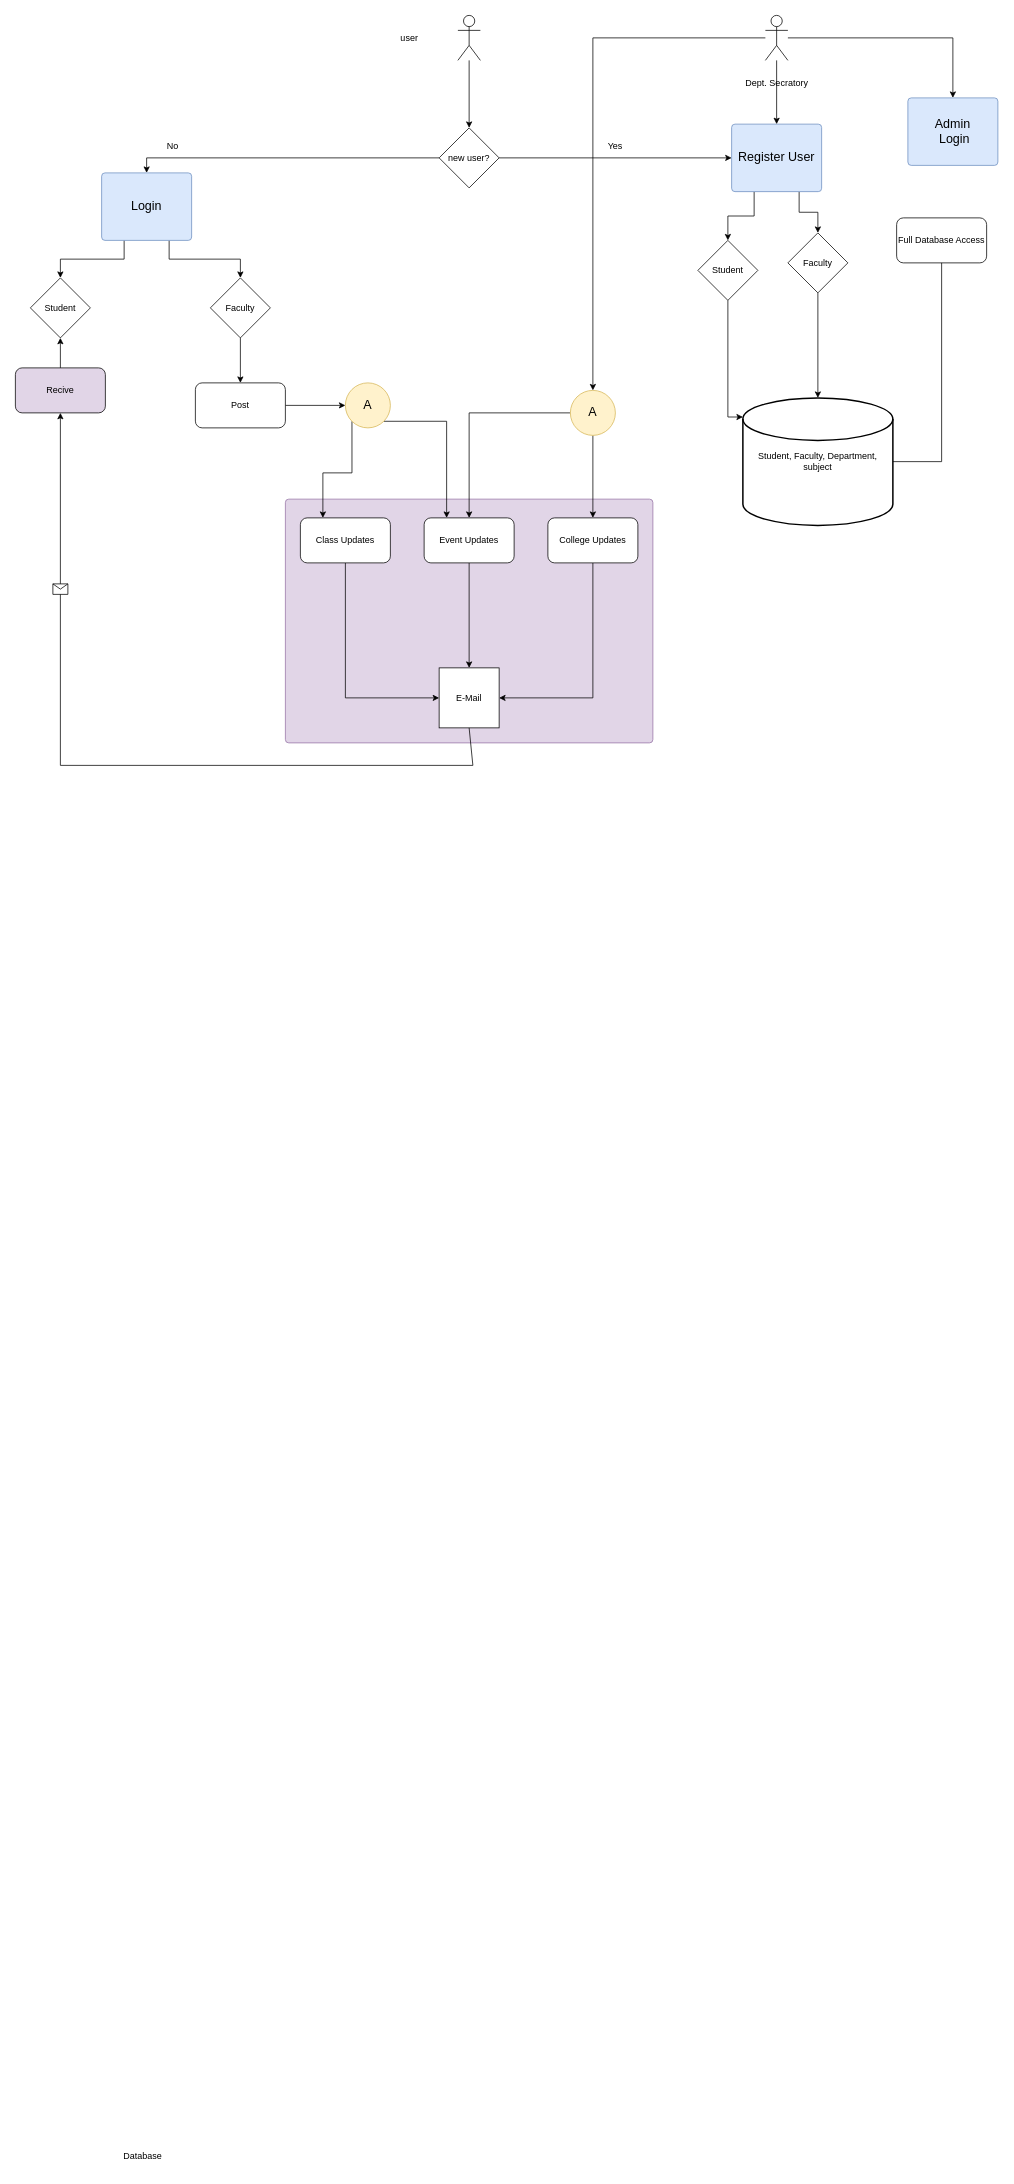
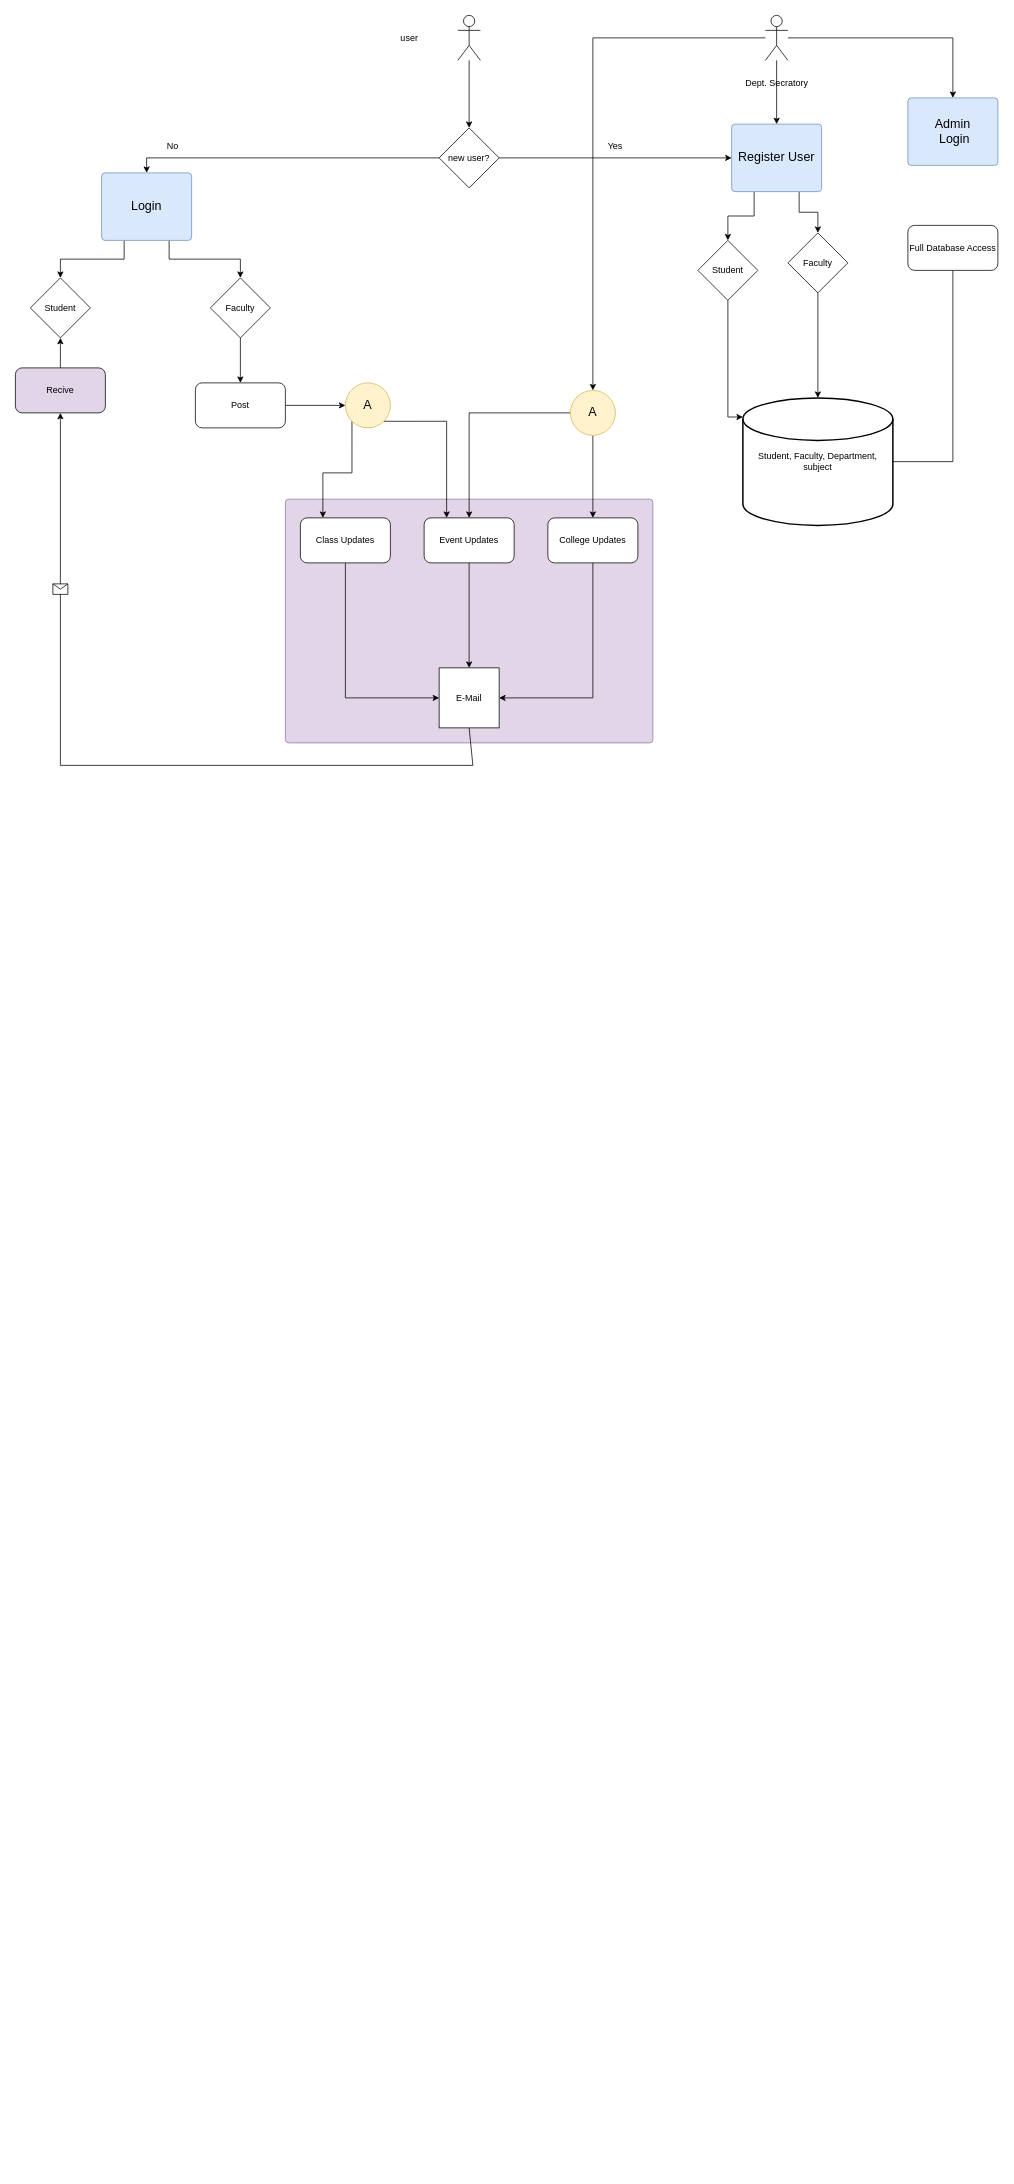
node "Full Database Access": moved (942, 240) -> (953, 248)
node "Database": removed
